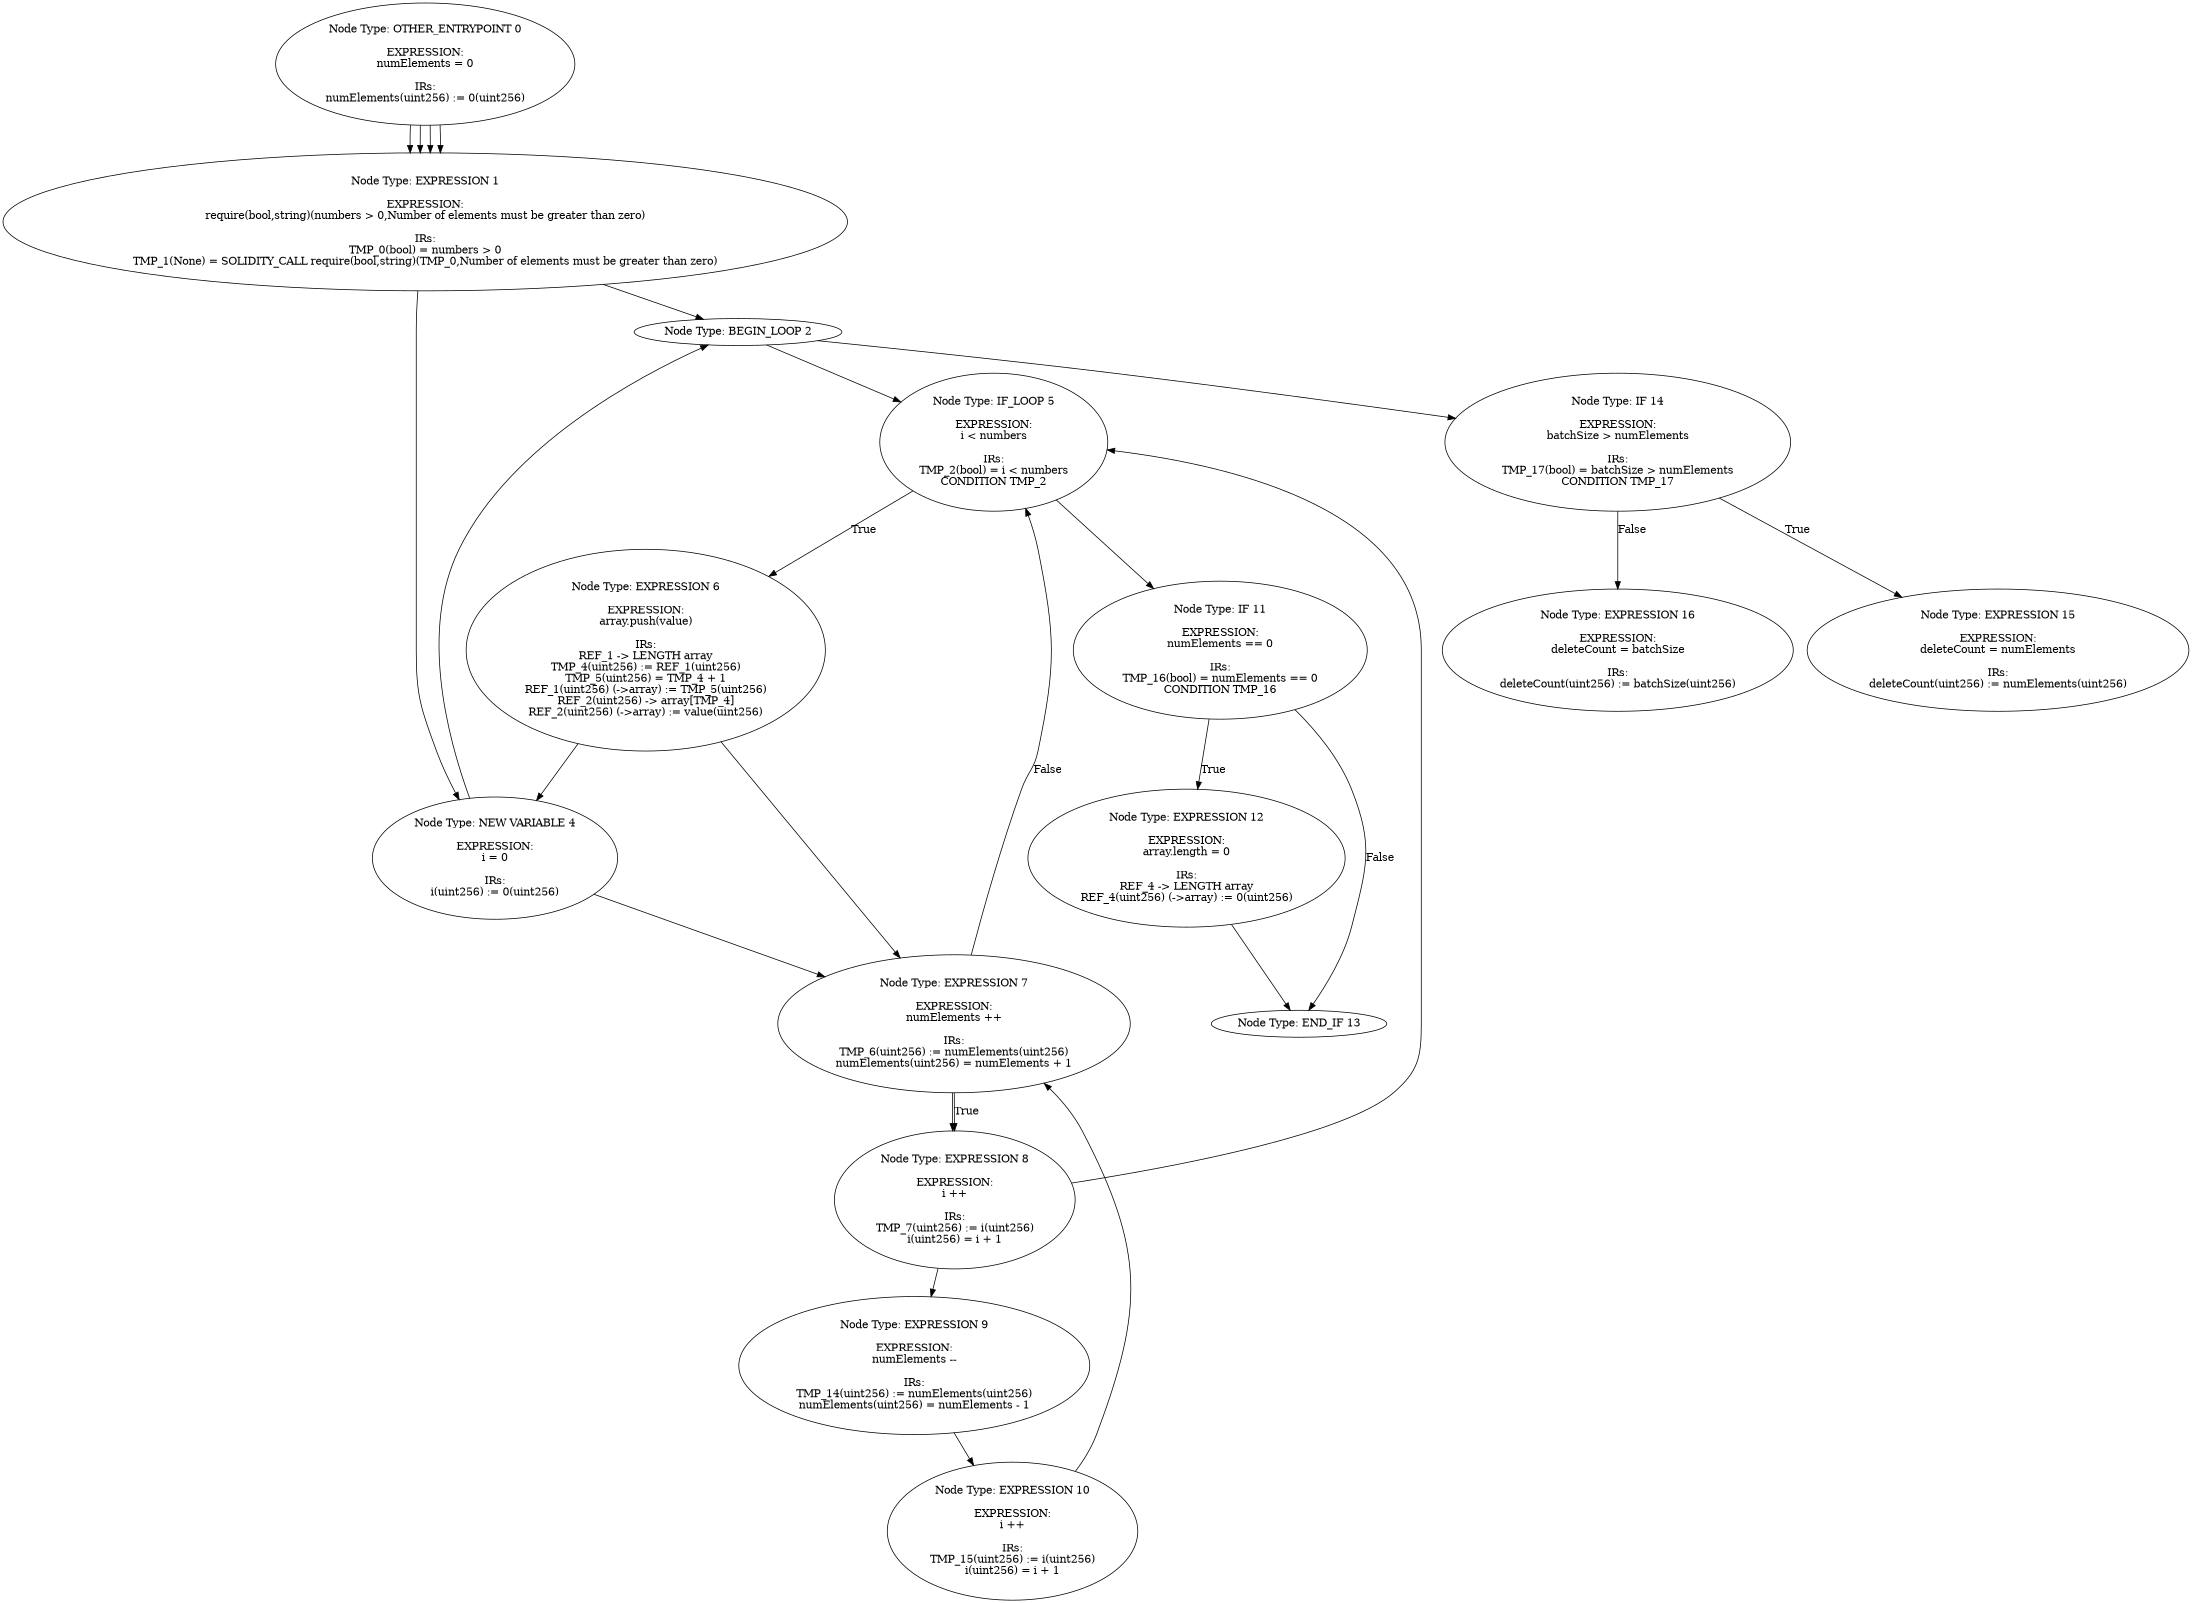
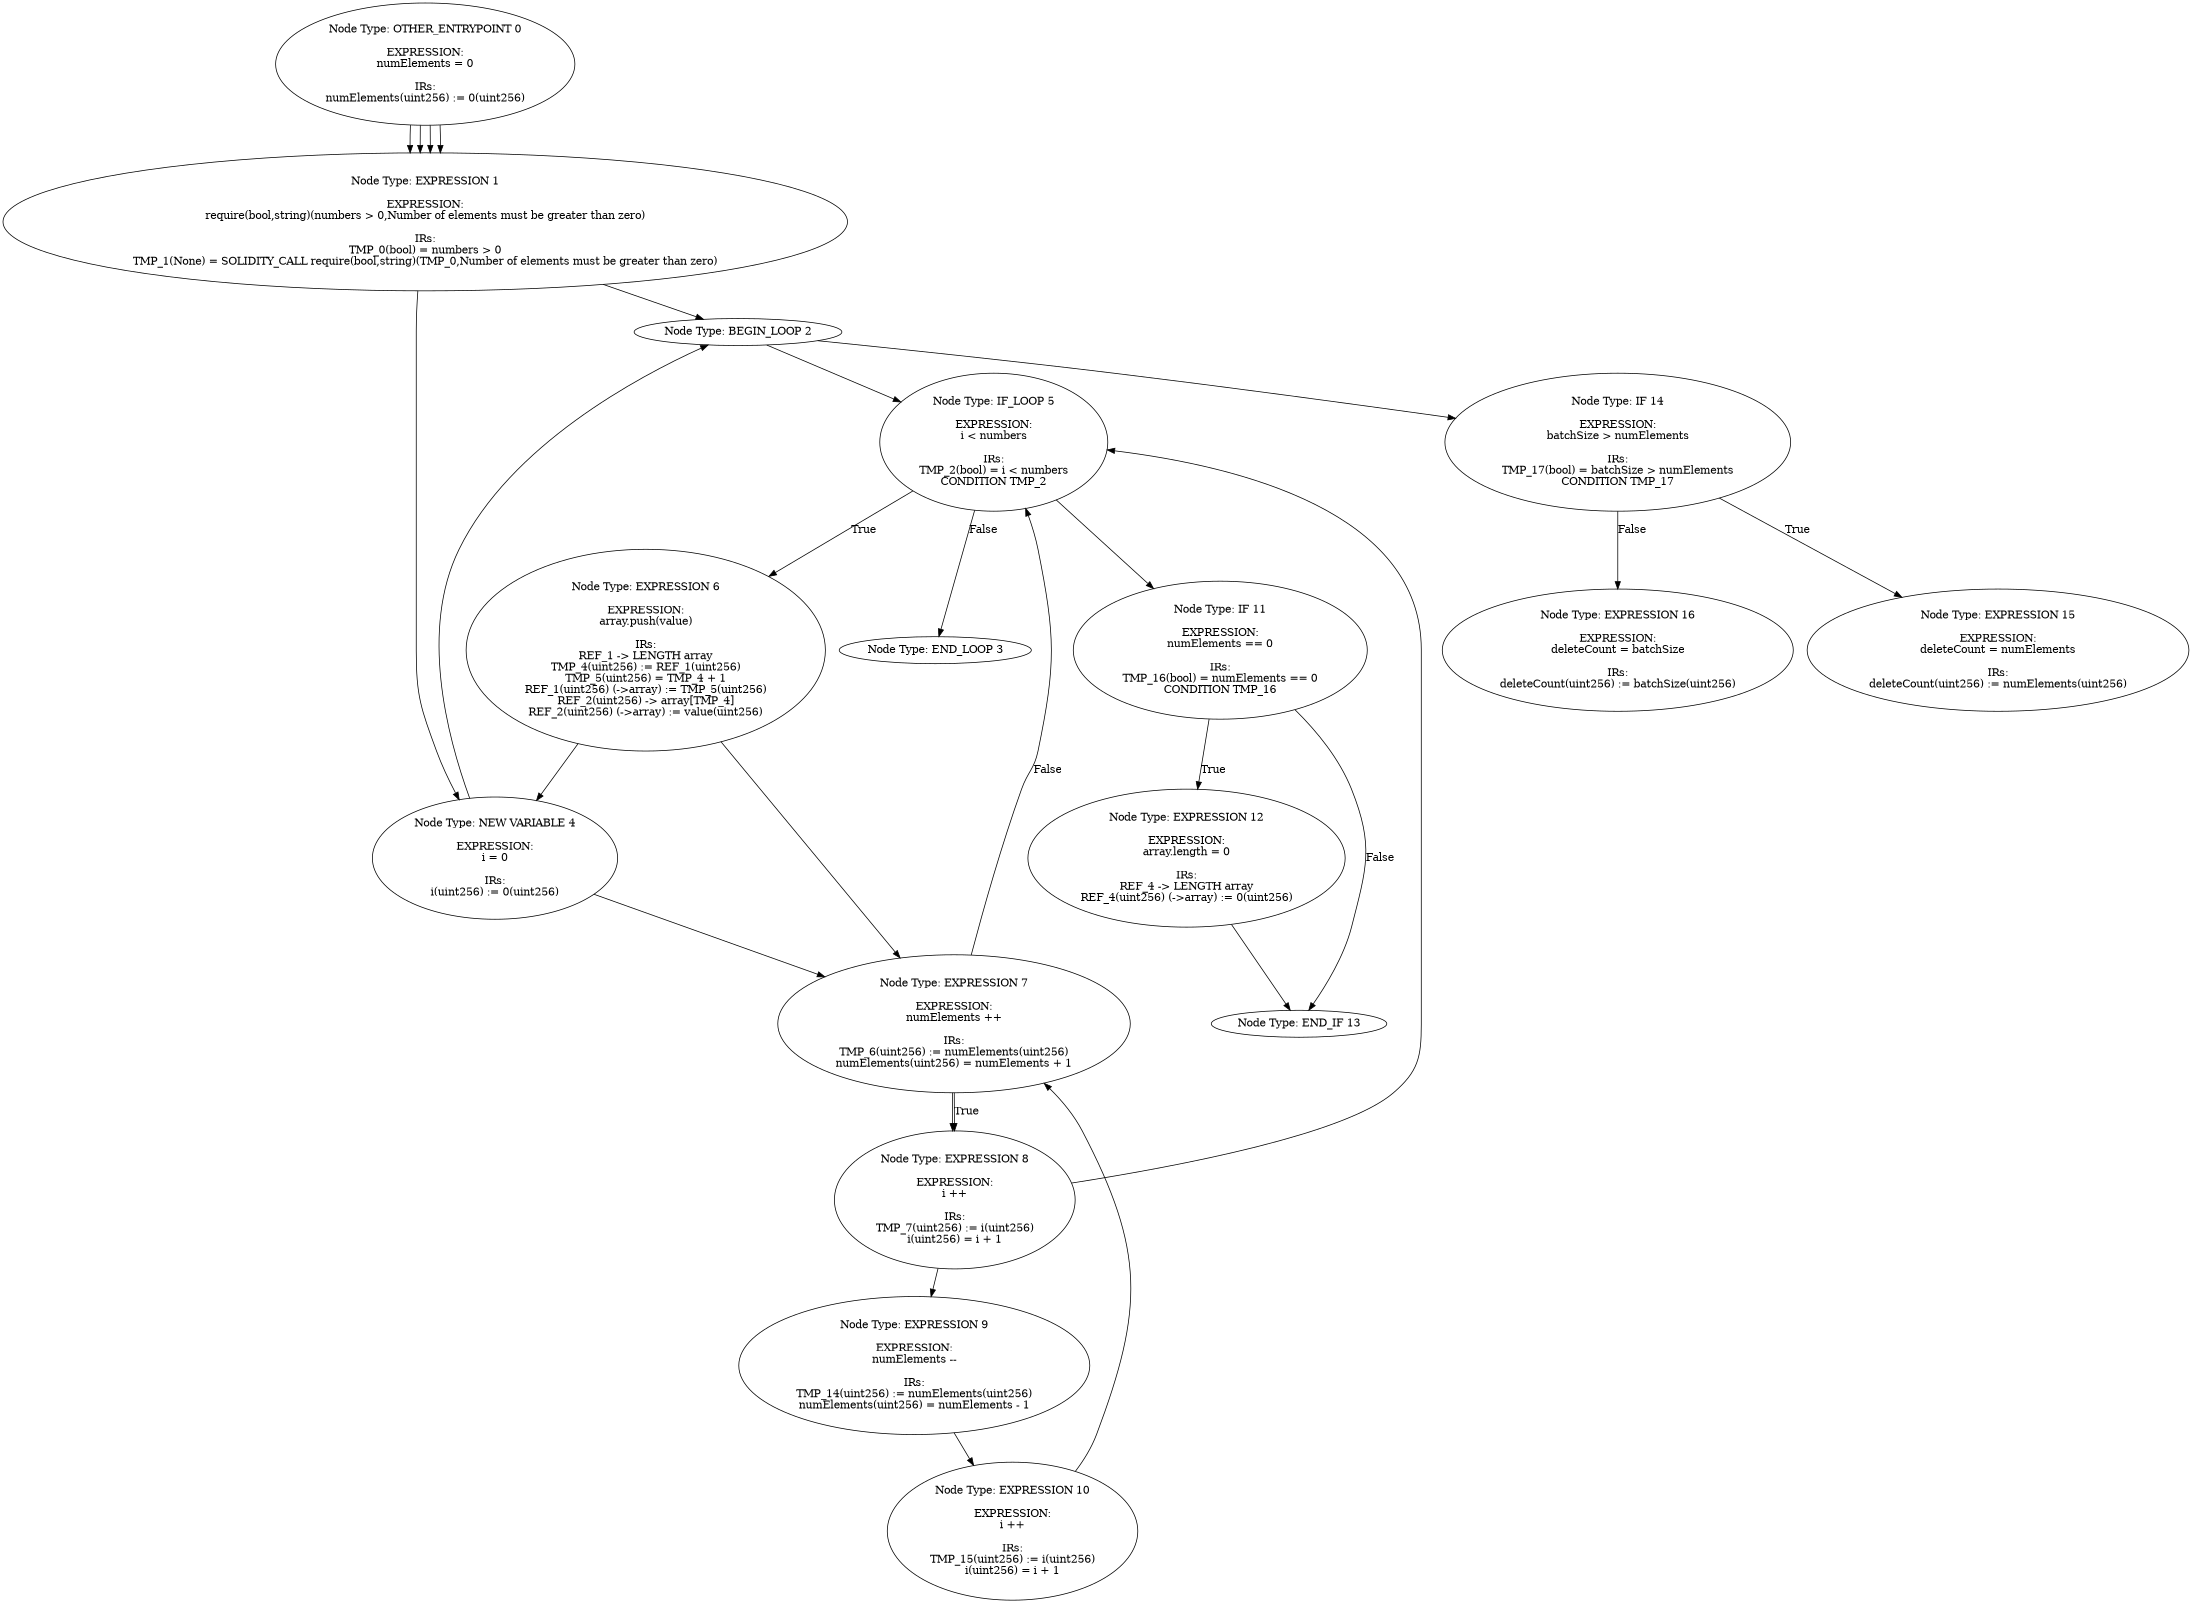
node "Node Type: END_LOOP 3": added
